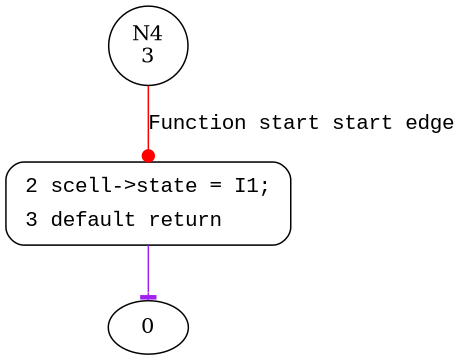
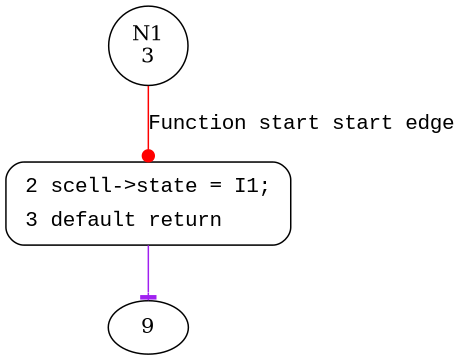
node "N4 3": label "N4 3" -> "N1 3"
node "0": label "0" -> "9"
